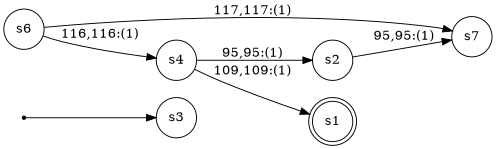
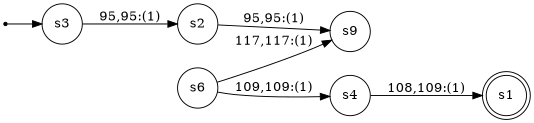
edge "s6" -> "s4": label "116,116:(1)" -> "109,109:(1)"
node "s7": label "s7" -> "s9"
edge "s4" -> "s2": now "s3" -> "s2"
edge "s4" -> "s1": label "109,109:(1)" -> "108,109:(1)"
